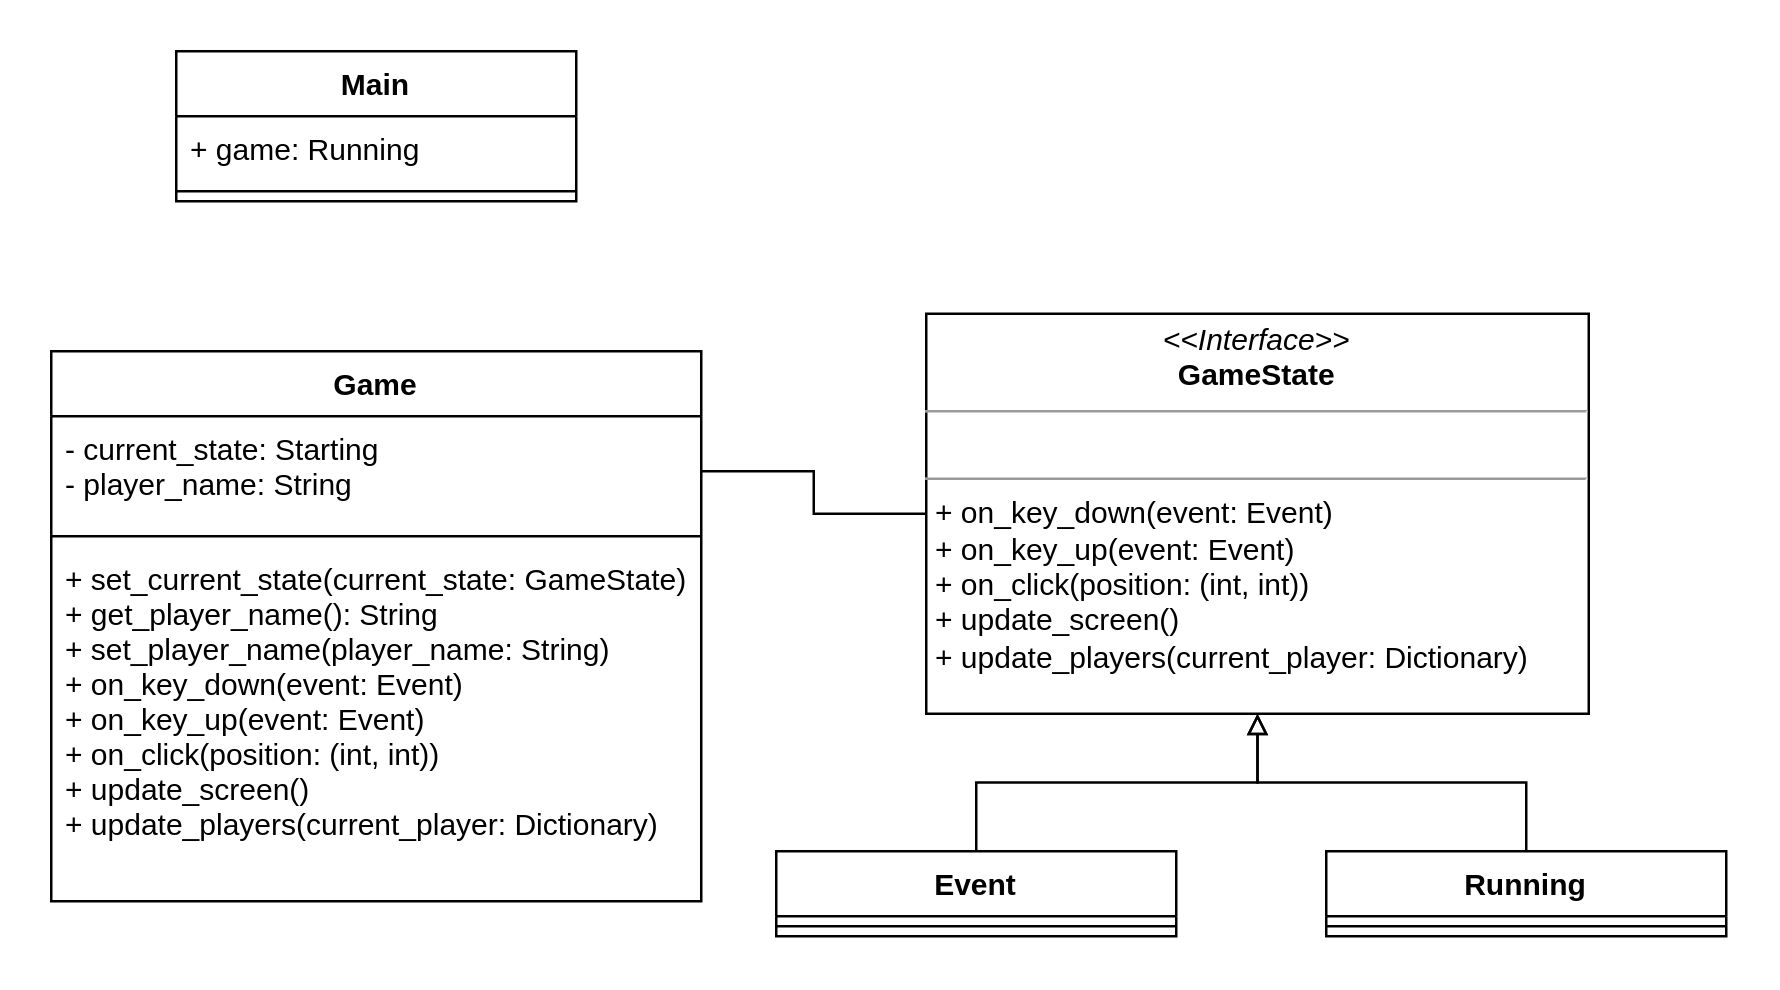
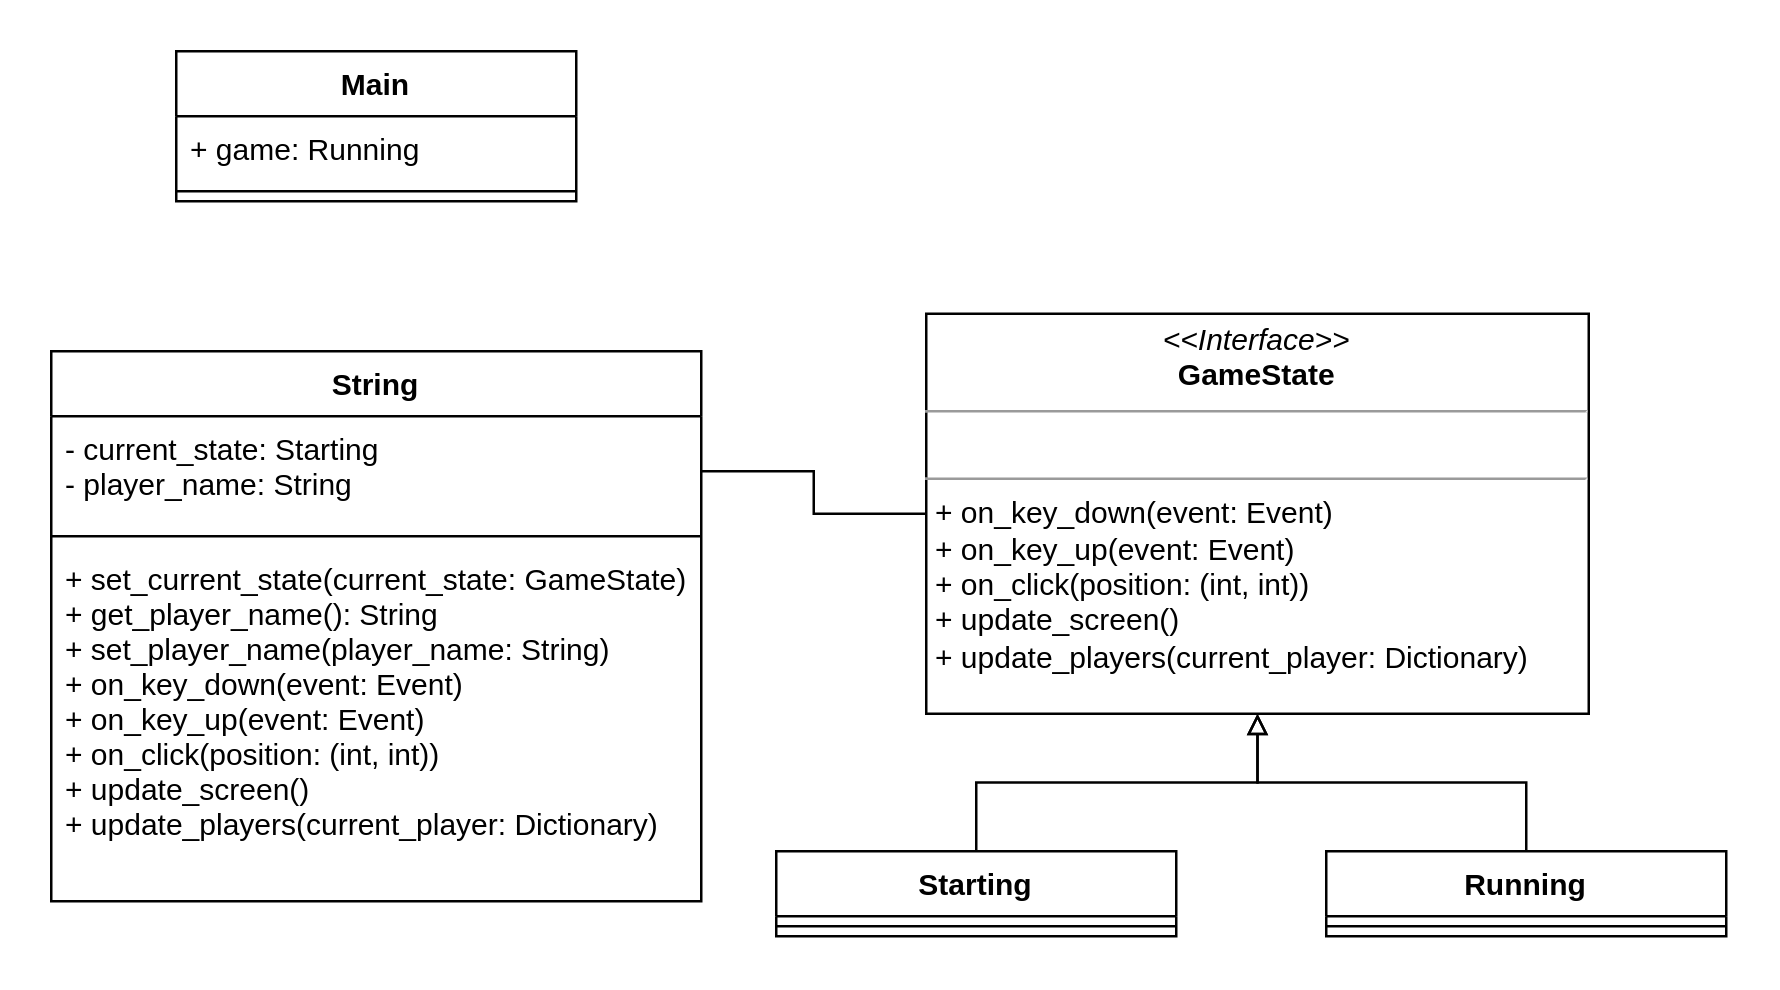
node "Game": label "Game" -> "String"
node "Event": label "Event" -> "Starting"
